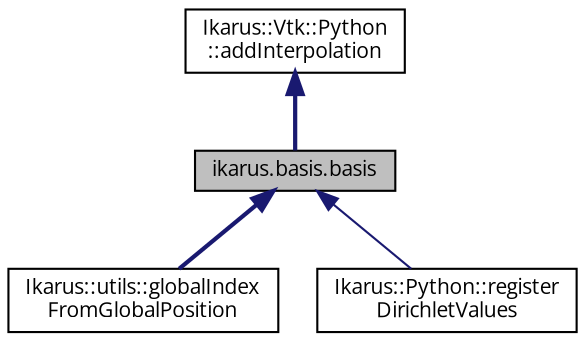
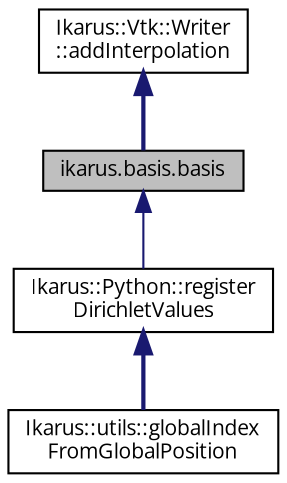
node "Ikarus::Vtk::Python ::addInterpolation": label "Ikarus::Vtk::Python ::addInterpolation" -> "Ikarus::Vtk::Writer ::addInterpolation"
edge "Ikarus::utils::globalIndex FromGlobalPosition" -> "ikarus.basis.basis": now "Ikarus::utils::globalIndex FromGlobalPosition" -> "Ikarus::Python::register DirichletValues"
